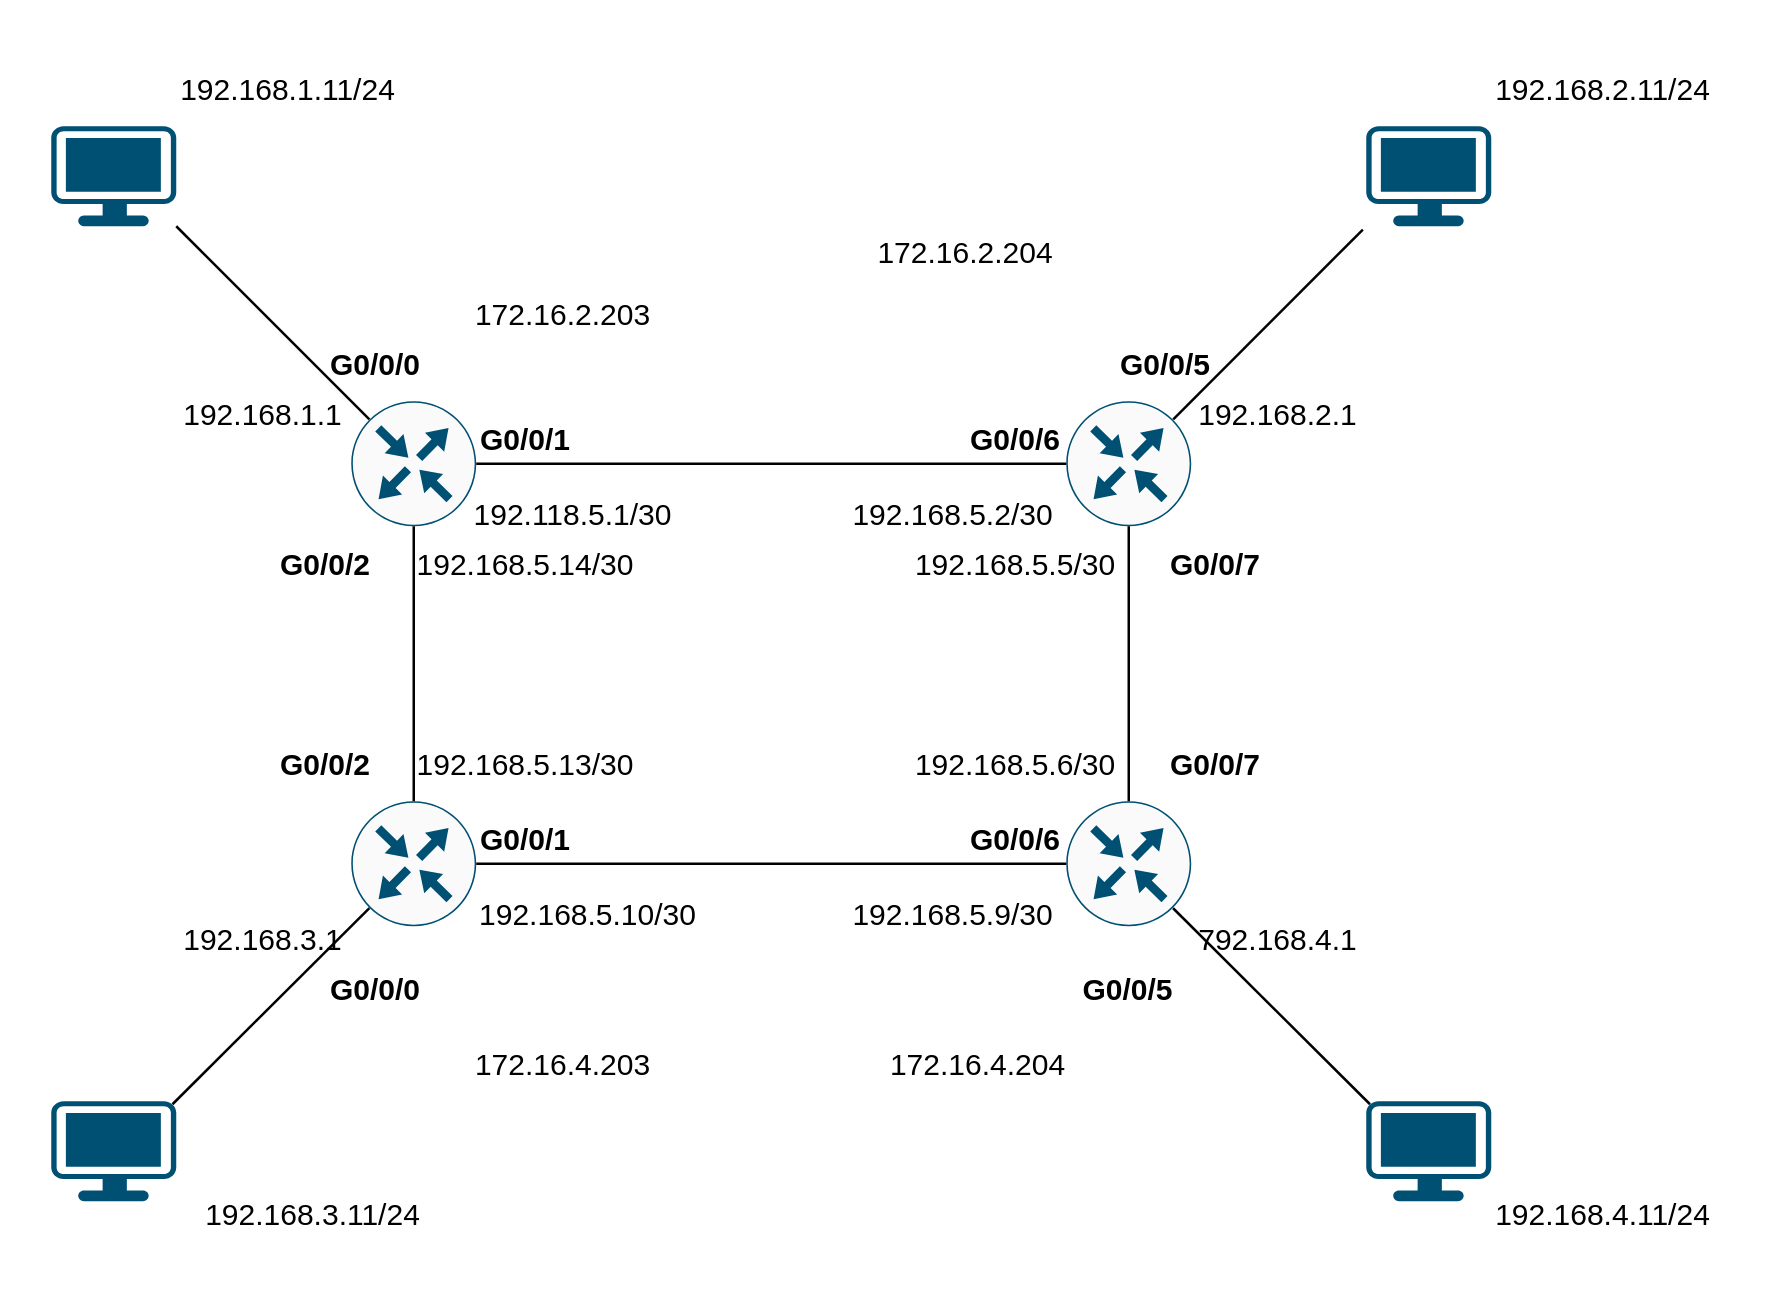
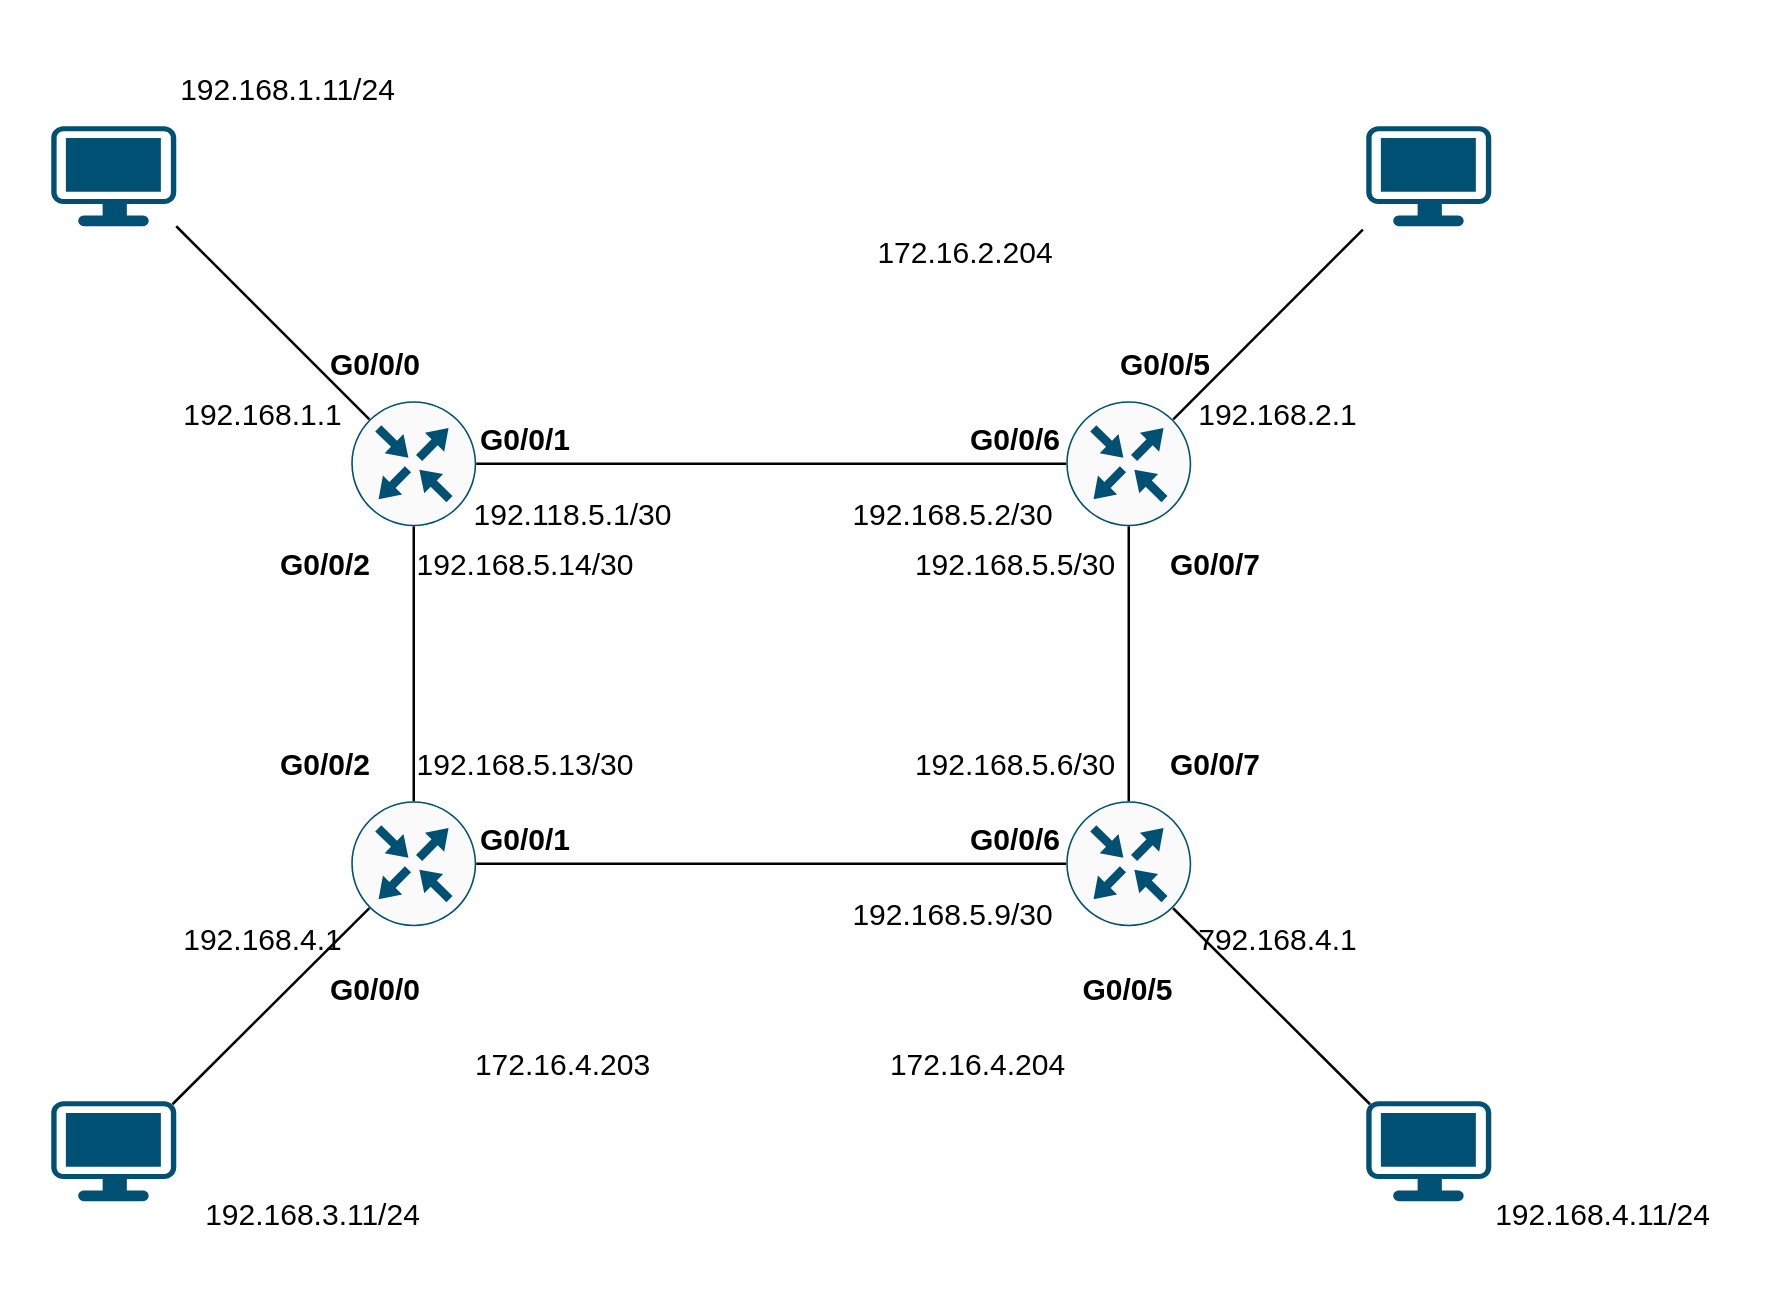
node "192.168.2.11/24": removed
node "172.16.2.203": removed
node "192.168.5.10/30": removed
node "192.168.3.1": label "192.168.3.1" -> "192.168.4.1"
